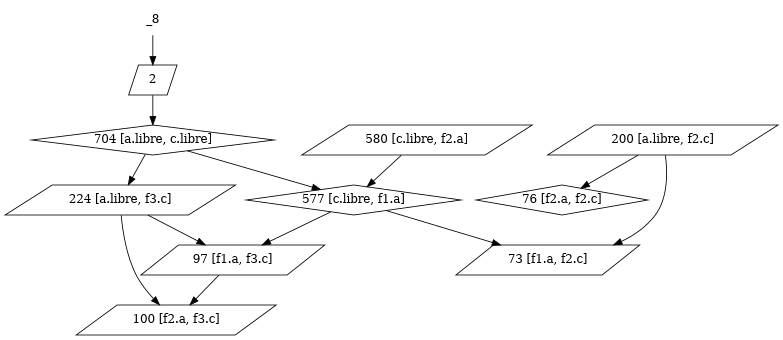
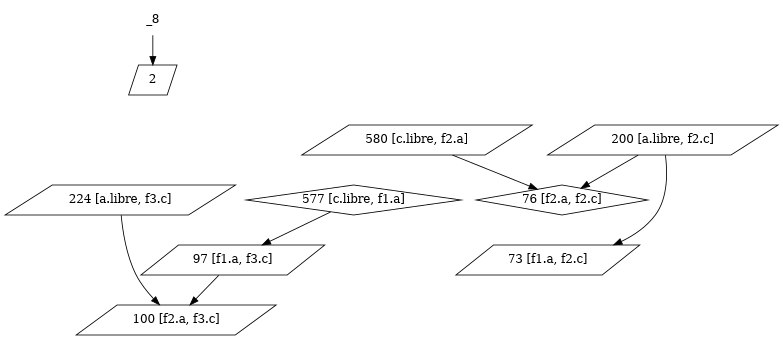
node "704 [a.libre, c.libre]": removed
edge "580 [c.libre, f2.a]" -> "577 [c.libre, f1.a]": now "580 [c.libre, f2.a]" -> "76 [f2.a, f2.c]"
edge "577 [c.libre, f1.a]" -> "73 [f1.a, f2.c]": removed
edge "224 [a.libre, f3.c]" -> "97 [f1.a, f3.c]": removed
